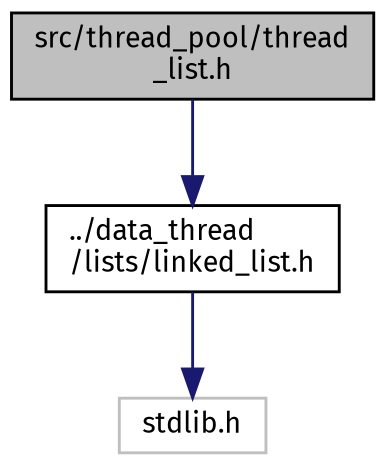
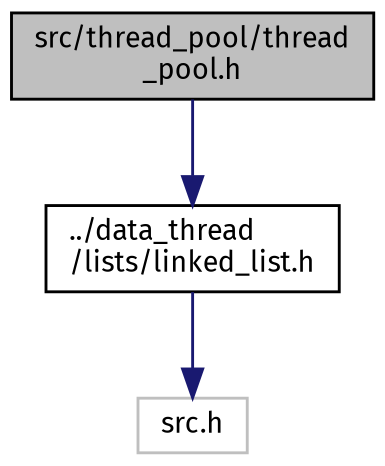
node "src/thread_pool/thread _list.h": label "src/thread_pool/thread _list.h" -> "src/thread_pool/thread _pool.h"
node "stdlib.h": label "stdlib.h" -> "src.h"
